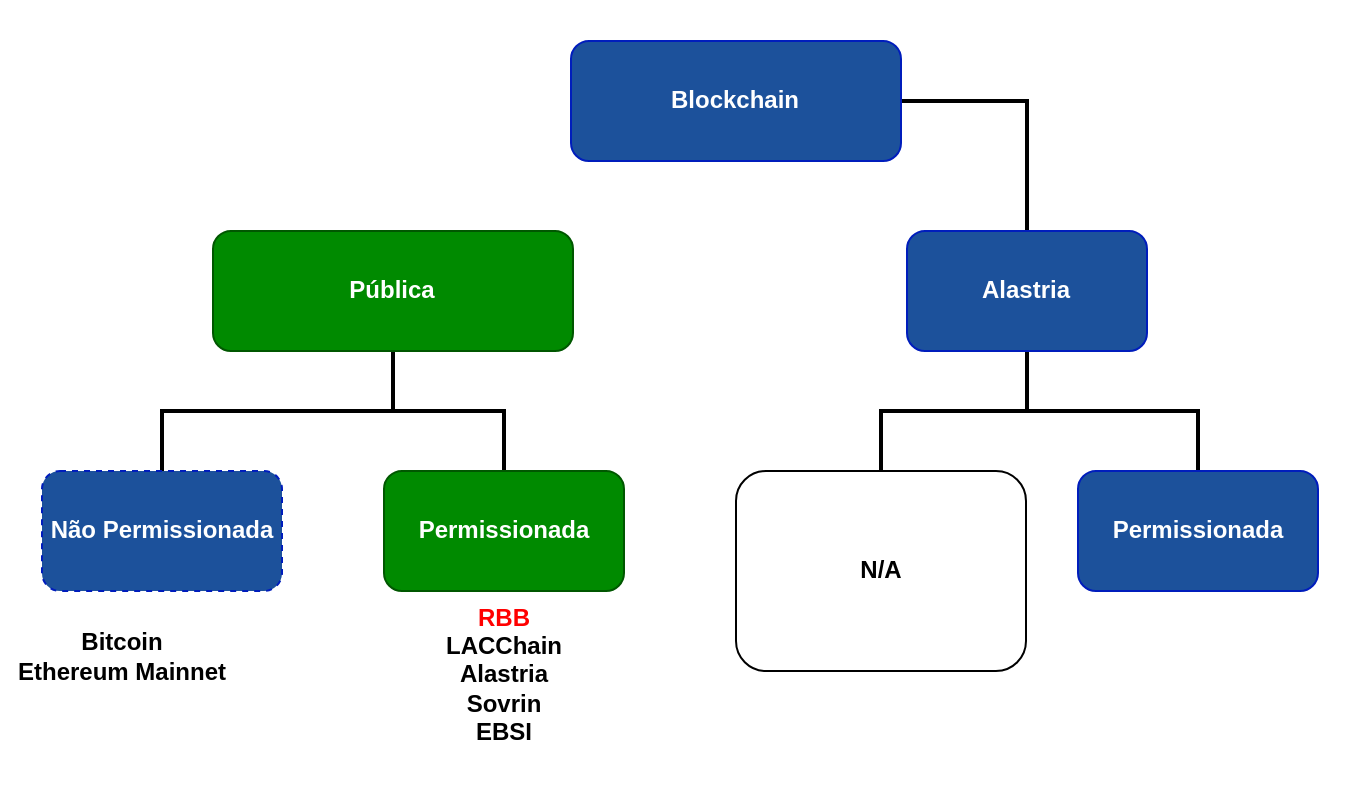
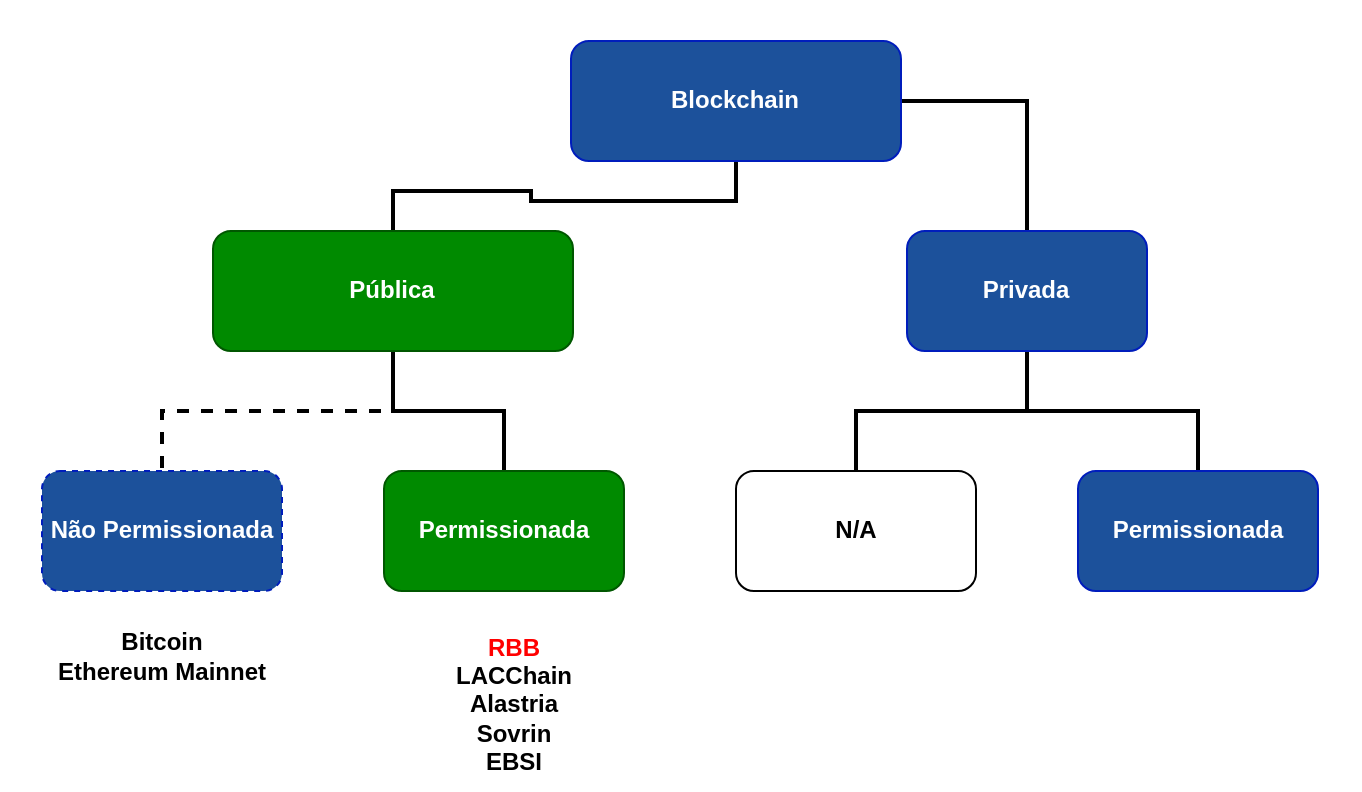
edge "Blockchain" -- "Pública": added
node "Alastria": label "Alastria" -> "Privada"
edge "Pública" -- "Não Permissionada": style solid -> dashed
node "N/A": size 290x200 -> 240x120
node "Bitcoin Ethereum Mainnet": moved (122, 657) -> (162, 657)
node "RBB LACChain Alastria Sovrin EBSI": moved (504, 675) -> (514, 705)
